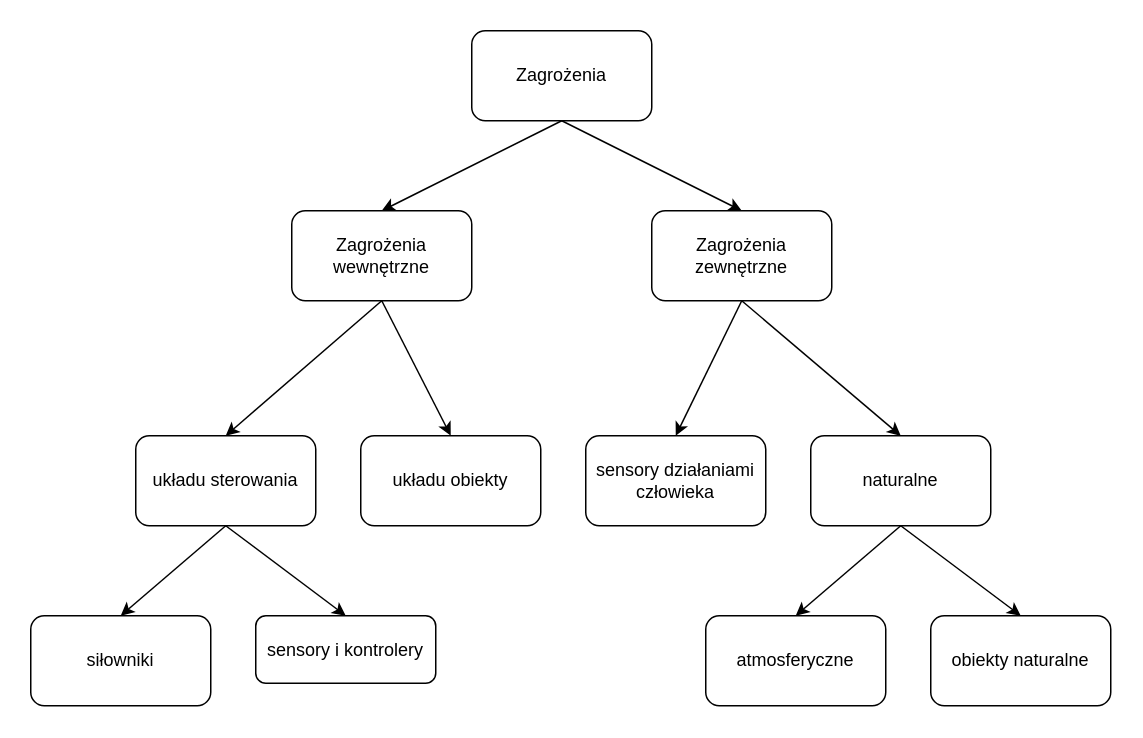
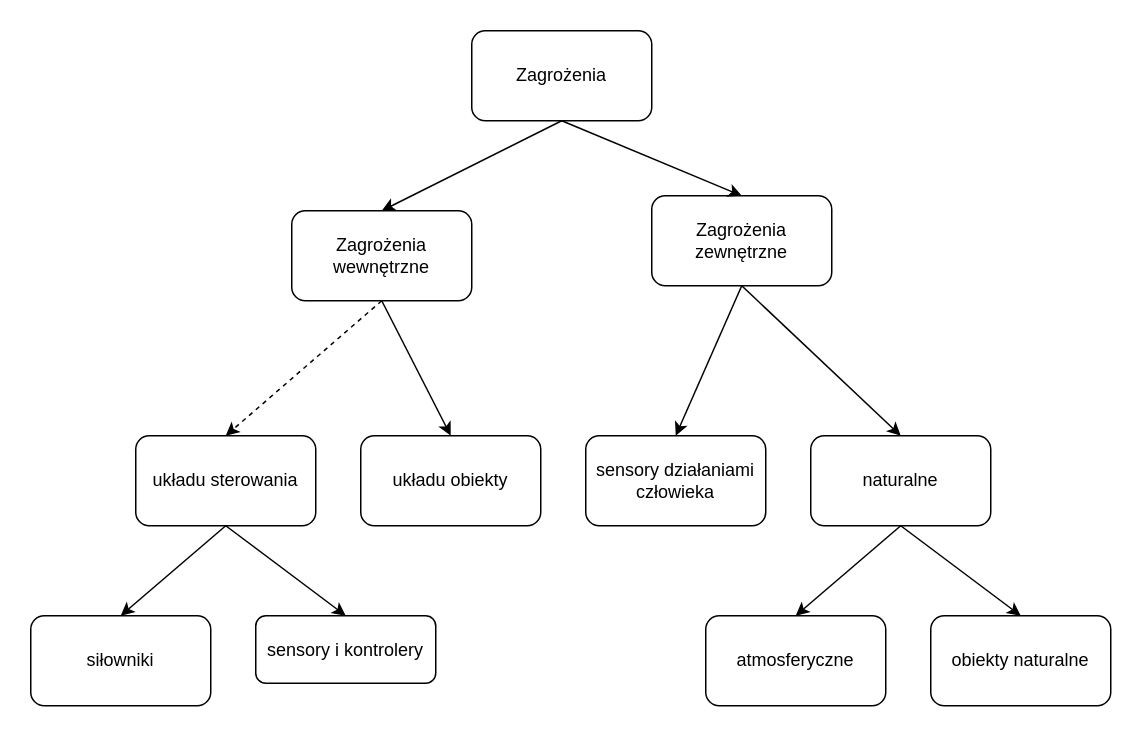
node "Zagrożenia zewnętrzne": moved (742, 256) -> (742, 241)
edge "Zagrożenia wewnętrzne" -> "układu sterowania": style solid -> dashed
